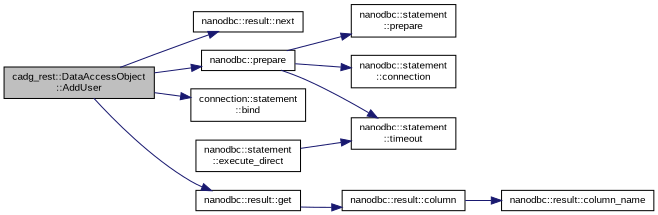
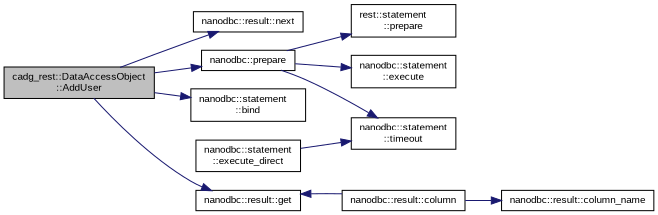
node "nanodbc::statement ::prepare": label "nanodbc::statement ::prepare" -> "rest::statement ::prepare"
node "nanodbc::statement ::connection": label "nanodbc::statement ::connection" -> "nanodbc::statement ::execute"
node "connection::statement ::bind": label "connection::statement ::bind" -> "nanodbc::statement ::bind"
edge "nanodbc::result::get" -> "nanodbc::result::column": reversed
